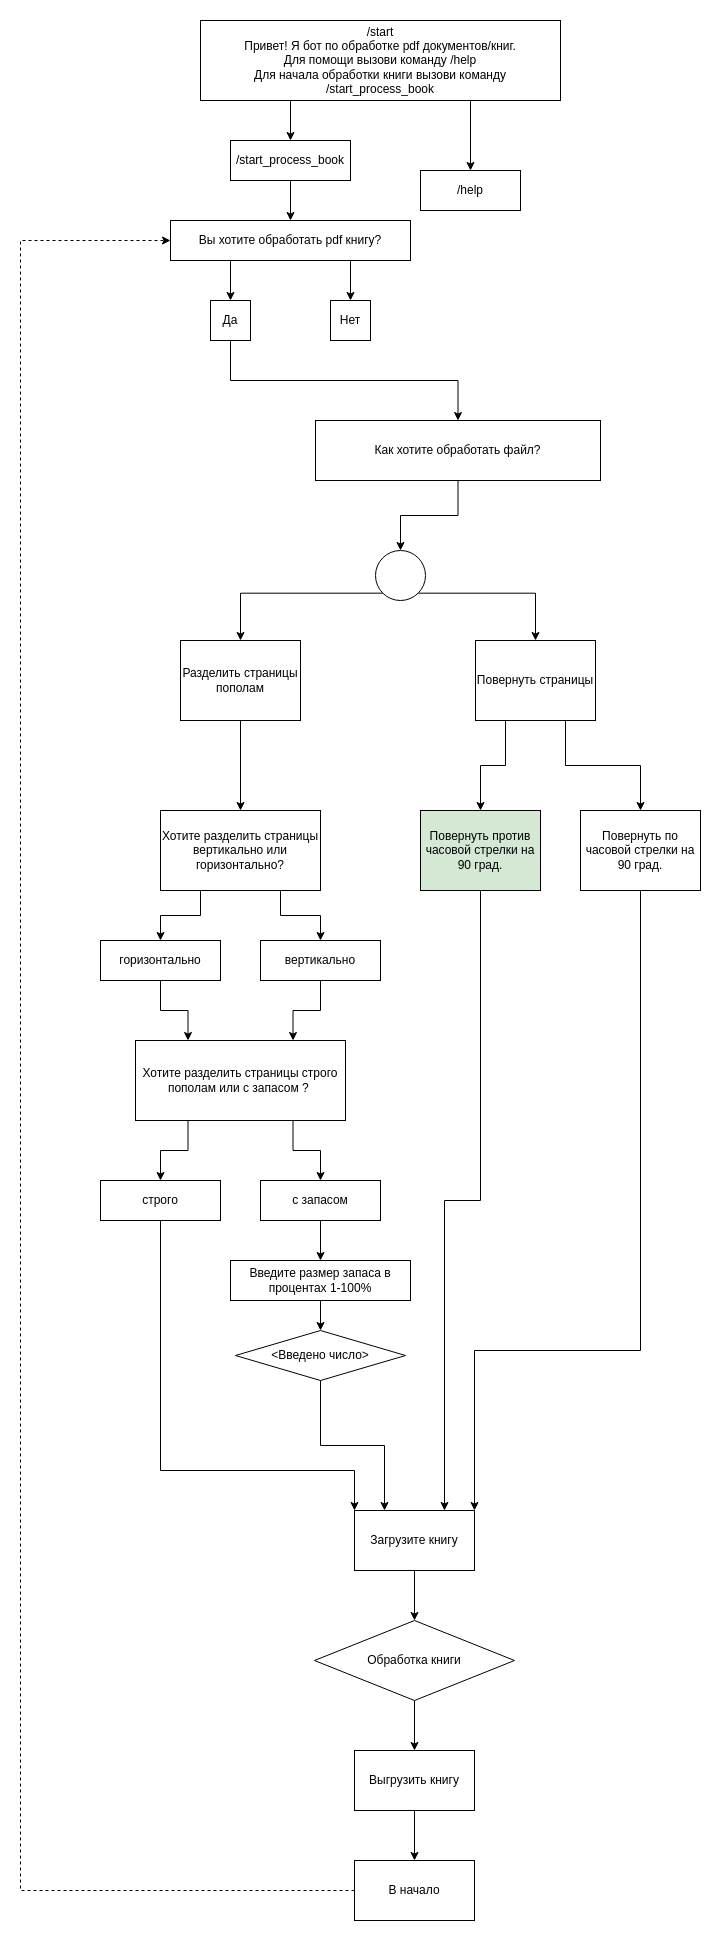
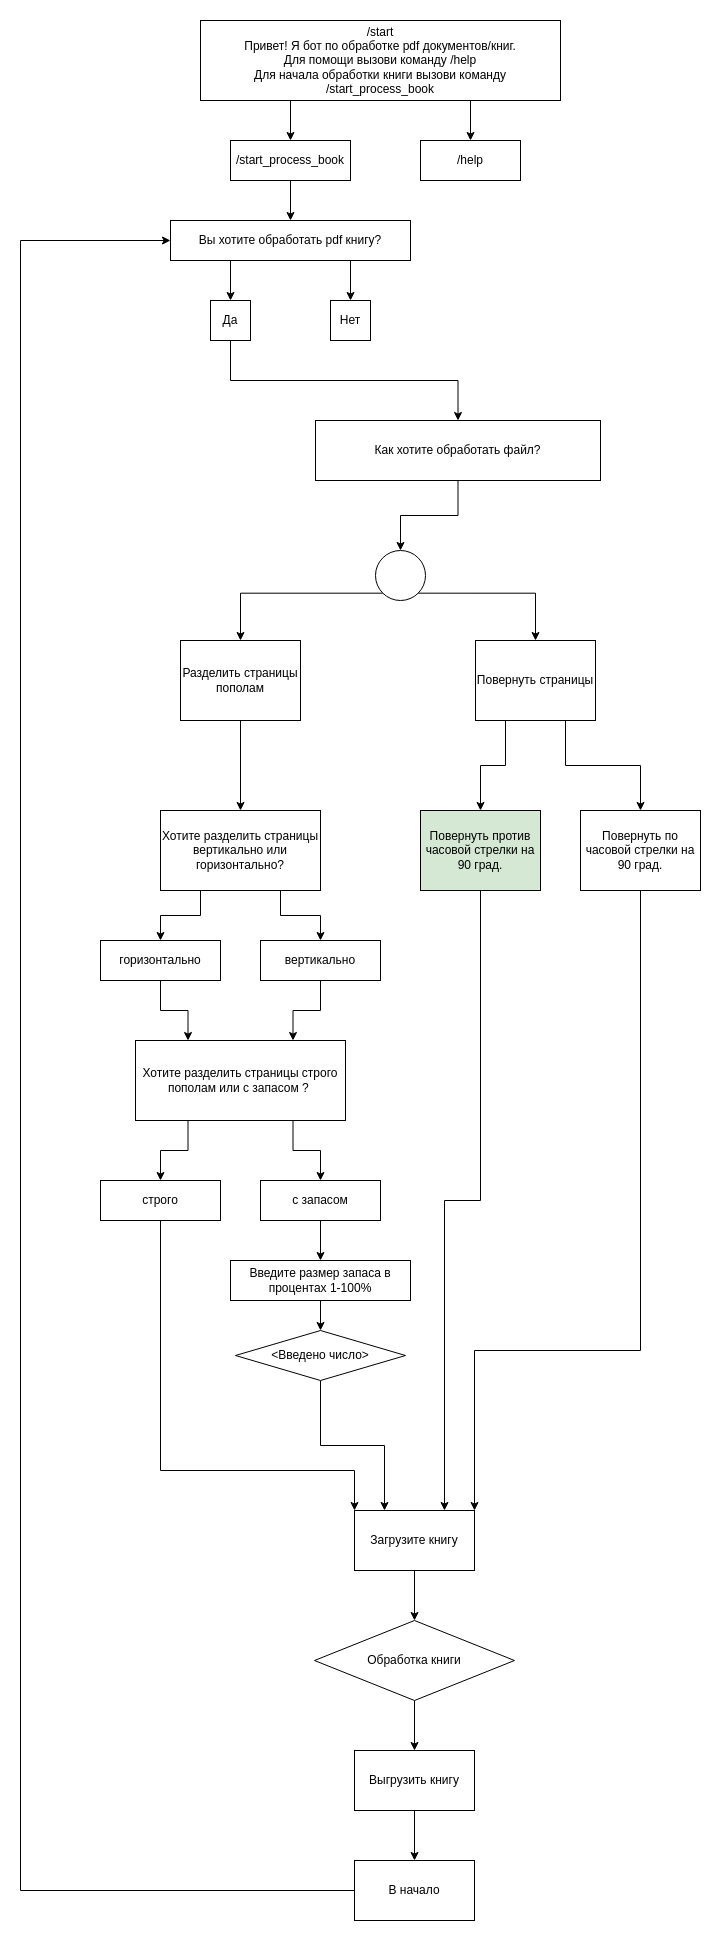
node "/help": moved (471, 191) -> (471, 161)
edge "В начало" -> "Вы хотите обработать pdf книгу?": style dashed -> solid
